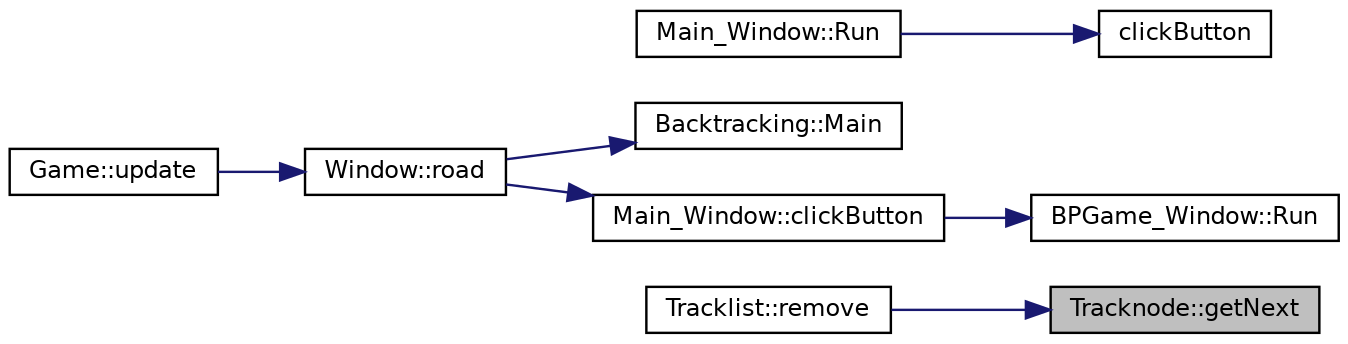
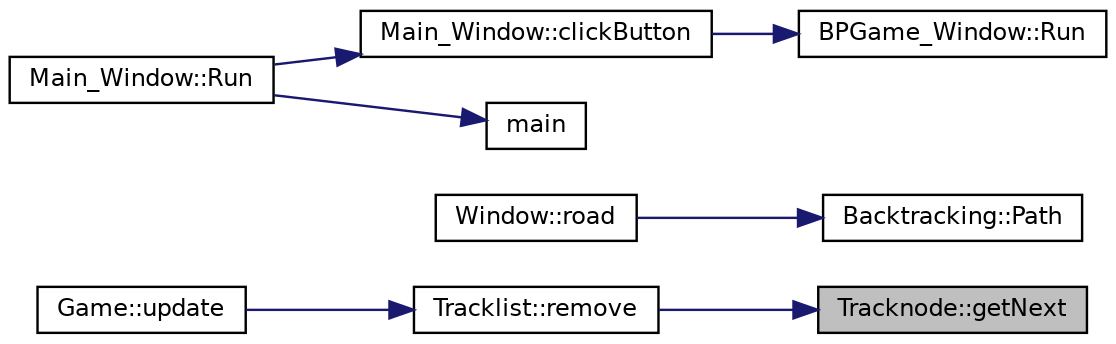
node "clickButton": label "clickButton" -> "main"
node "Backtracking::Main": label "Backtracking::Main" -> "Backtracking::Path"
edge "Game::update" -> "Window::road": now "Game::update" -> "Tracklist::remove"
edge "Window::road" -> "Main_Window::clickButton": now "Main_Window::Run" -> "Main_Window::clickButton"
